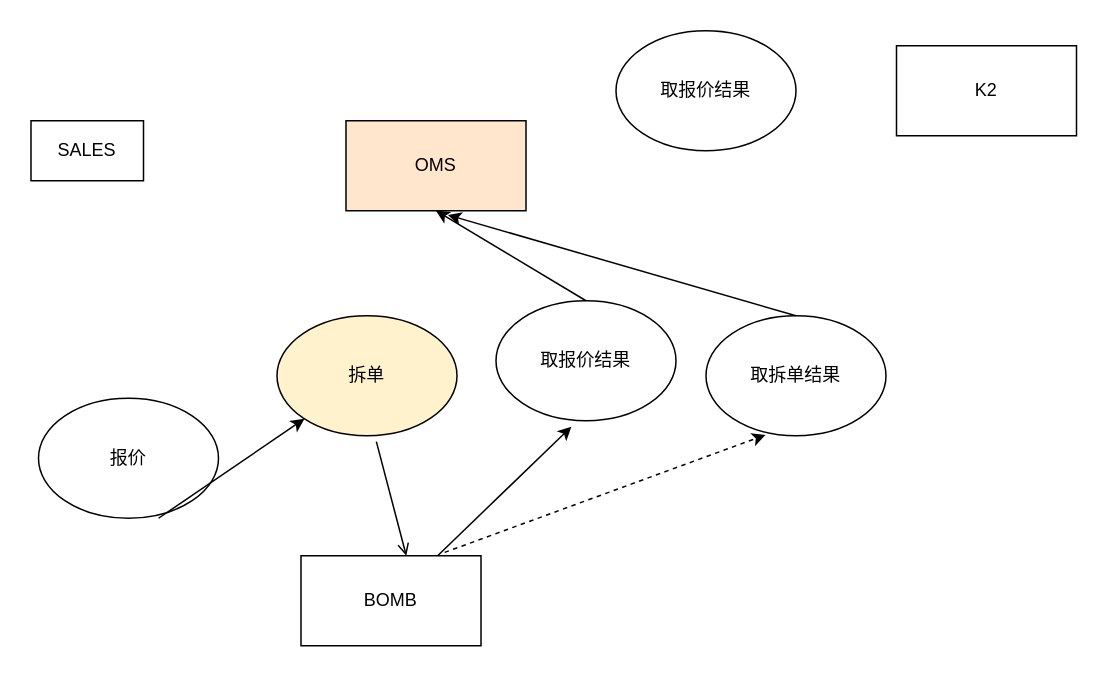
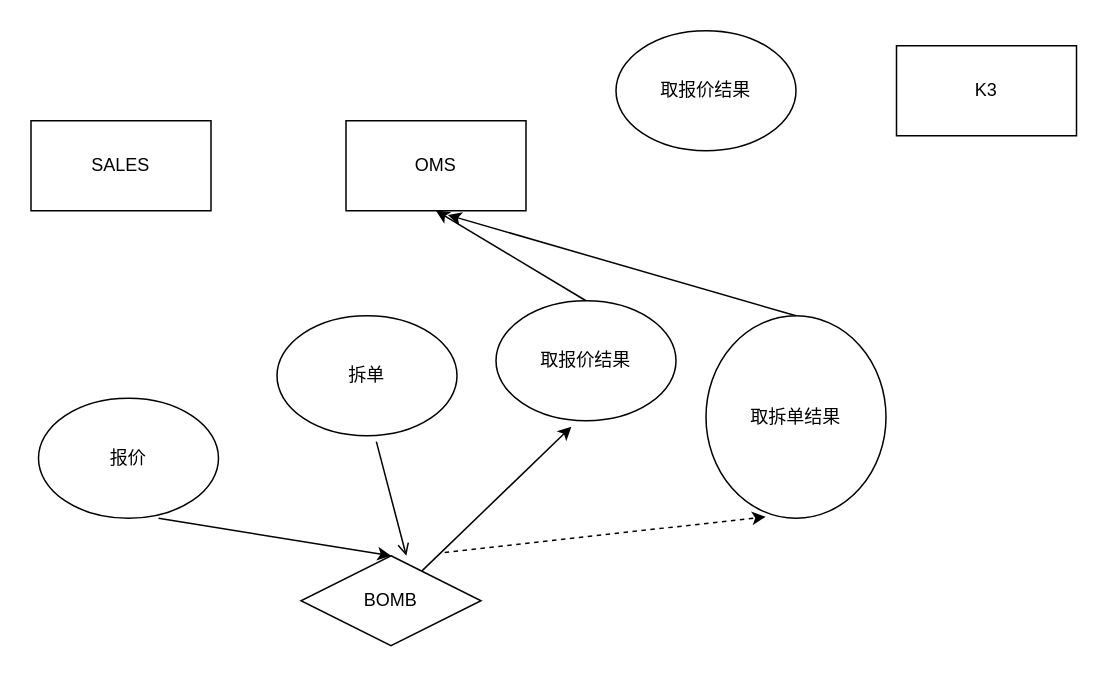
node "K2": label "K2" -> "K3"
node "SALES": size 113x60 -> 180x90
node "OMS": fillcolor #ffe6cc -> #ffffff
node "拆单": fillcolor #fff2cc -> #ffffff
node "取拆单结果": size 180x120 -> 180x203
edge "报价" -> "拆单": now "报价" -> "BOMB"
node "BOMB": shape rectangle -> diamond
